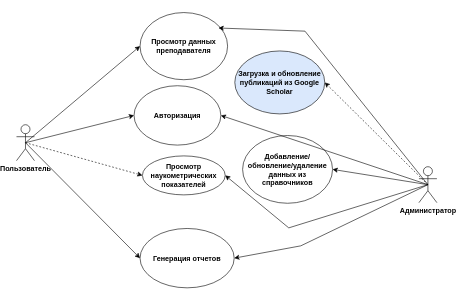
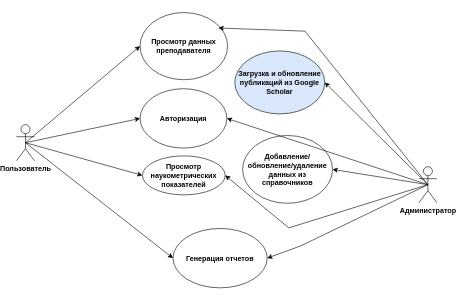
node "Авторизация": moved (178, 115) -> (184, 118)
edge "Администратор" -> "Загрузка и обновление публикаций из Google Scholar": style dashed -> solid
edge "Пользователь" -> "Просмотр наукометрических показателей": style dashed -> solid
node "Генерация отчетов": moved (187, 258) -> (220, 258)
